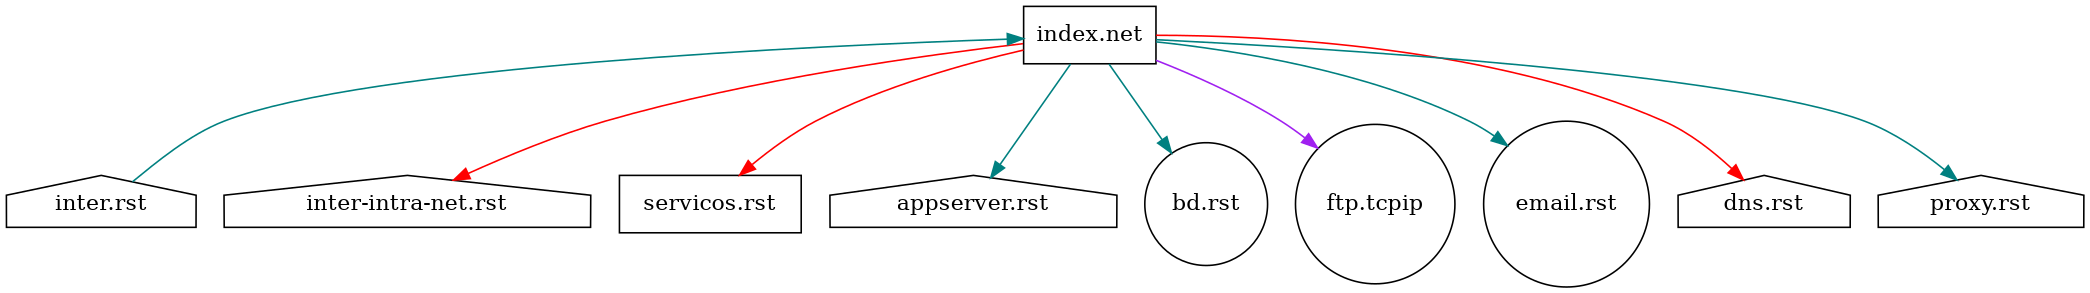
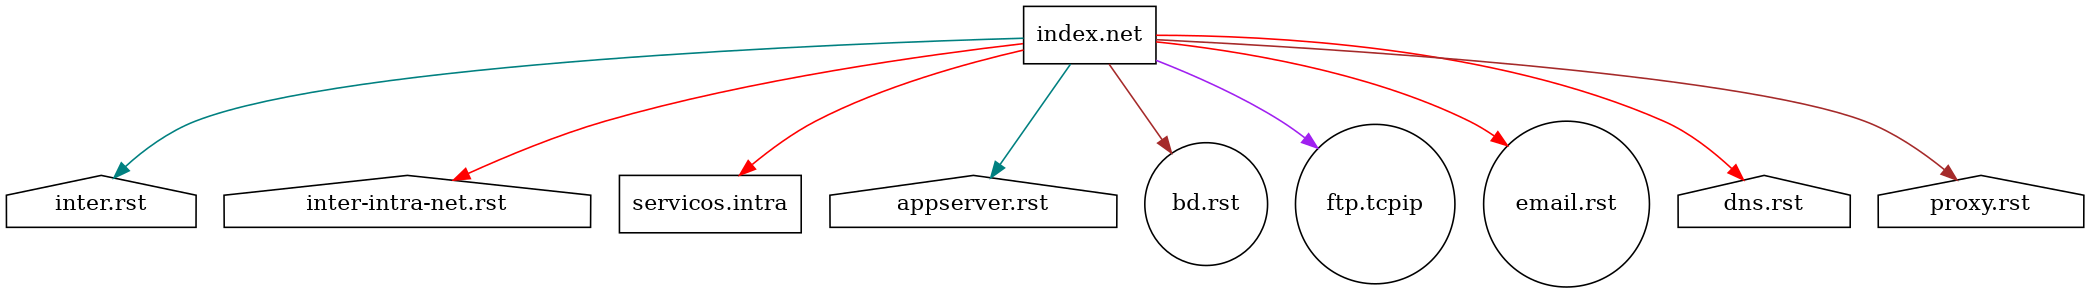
edge "inter.rst" -> "index.net": reversed
edge "index.net" -> "proxy.rst": color teal -> brown
edge "index.net" -> "email.rst": color teal -> red
edge "index.net" -> "bd.rst": color teal -> brown
node "servicos.rst": label "servicos.rst" -> "servicos.intra"
